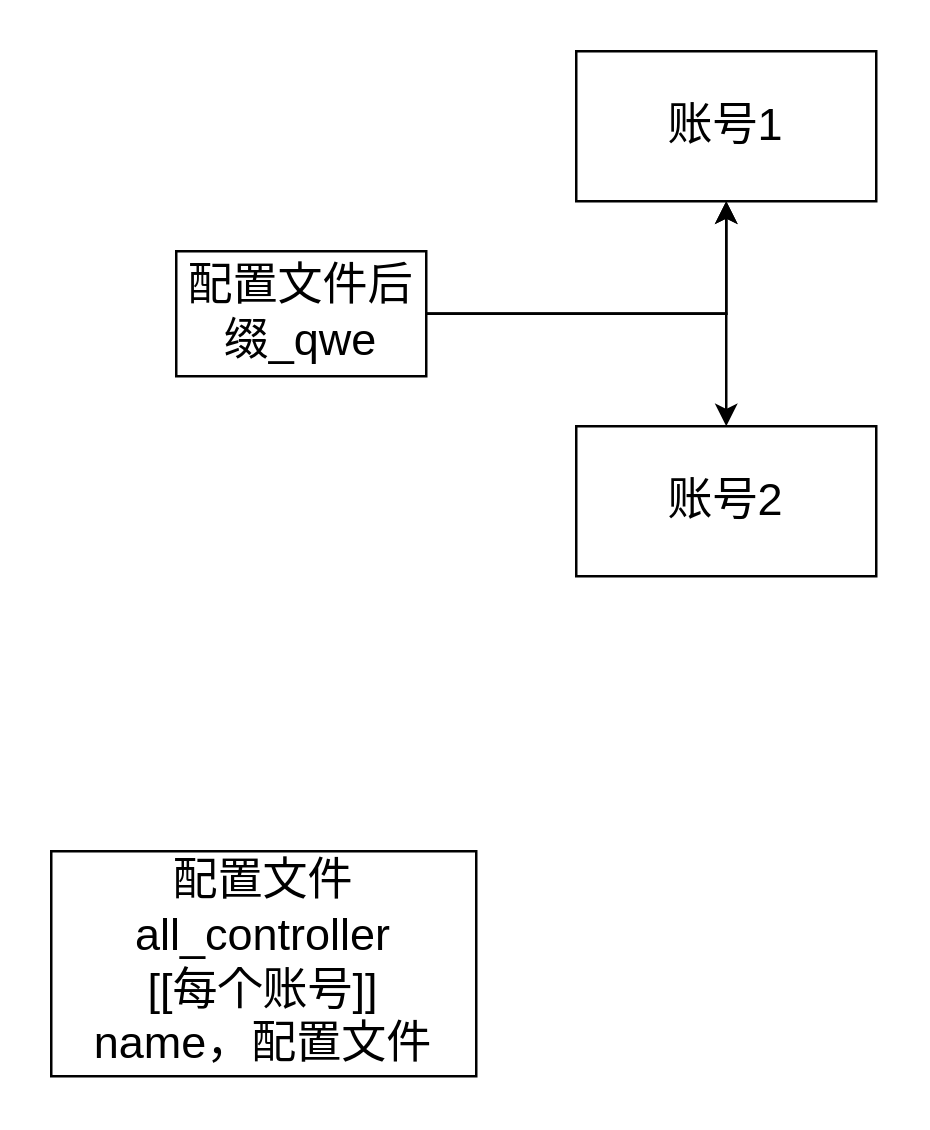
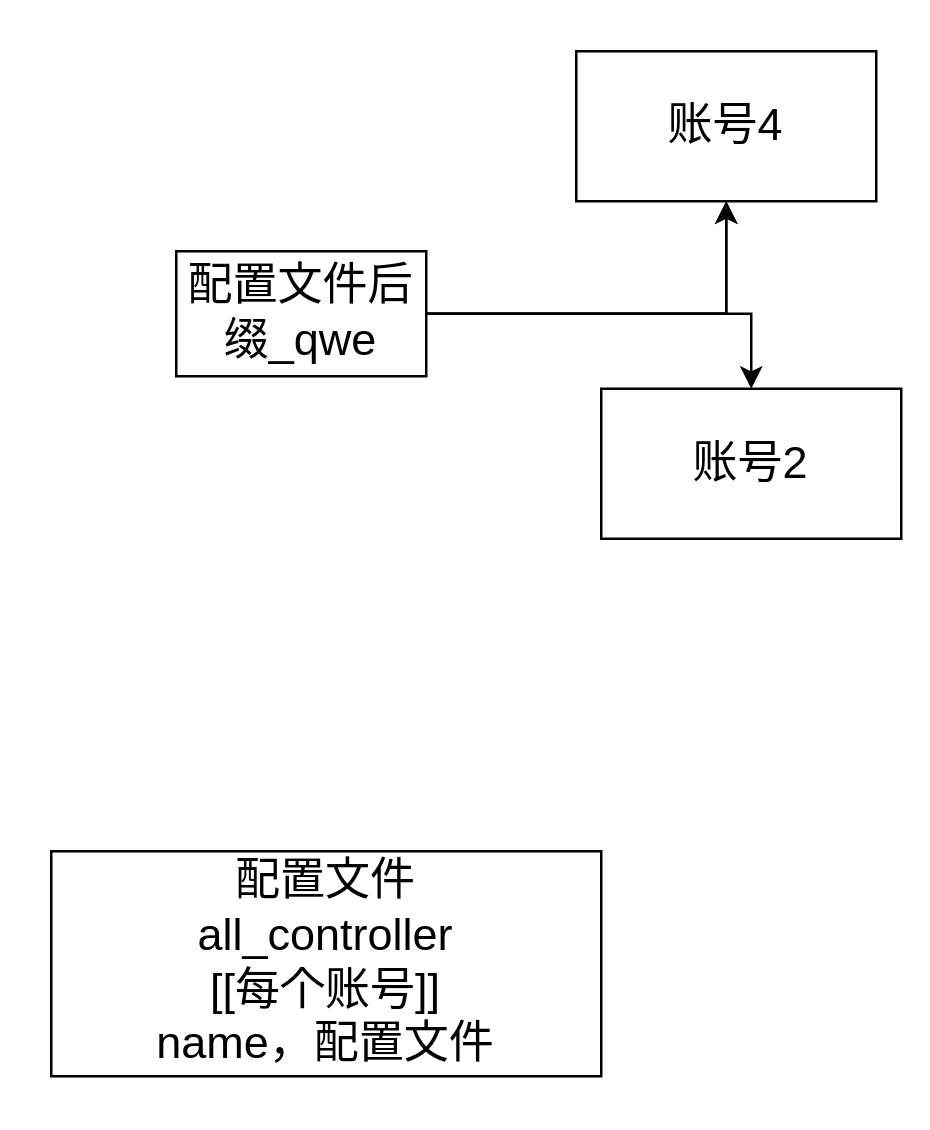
node "账号1": label "账号1" -> "账号4"
node "账号2": moved (726, 501) -> (751, 464)
node "配置文件 all_controller [[每个账号]] name，配置文件": size 425x225 -> 550x225
